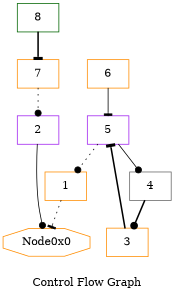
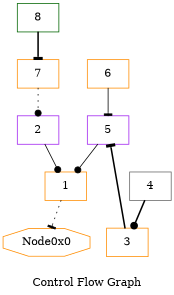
edge "5" -> "1": style dotted -> solid
edge "5" -> "4": removed
edge "2" -> "Node0x0": now "2" -> "1"
